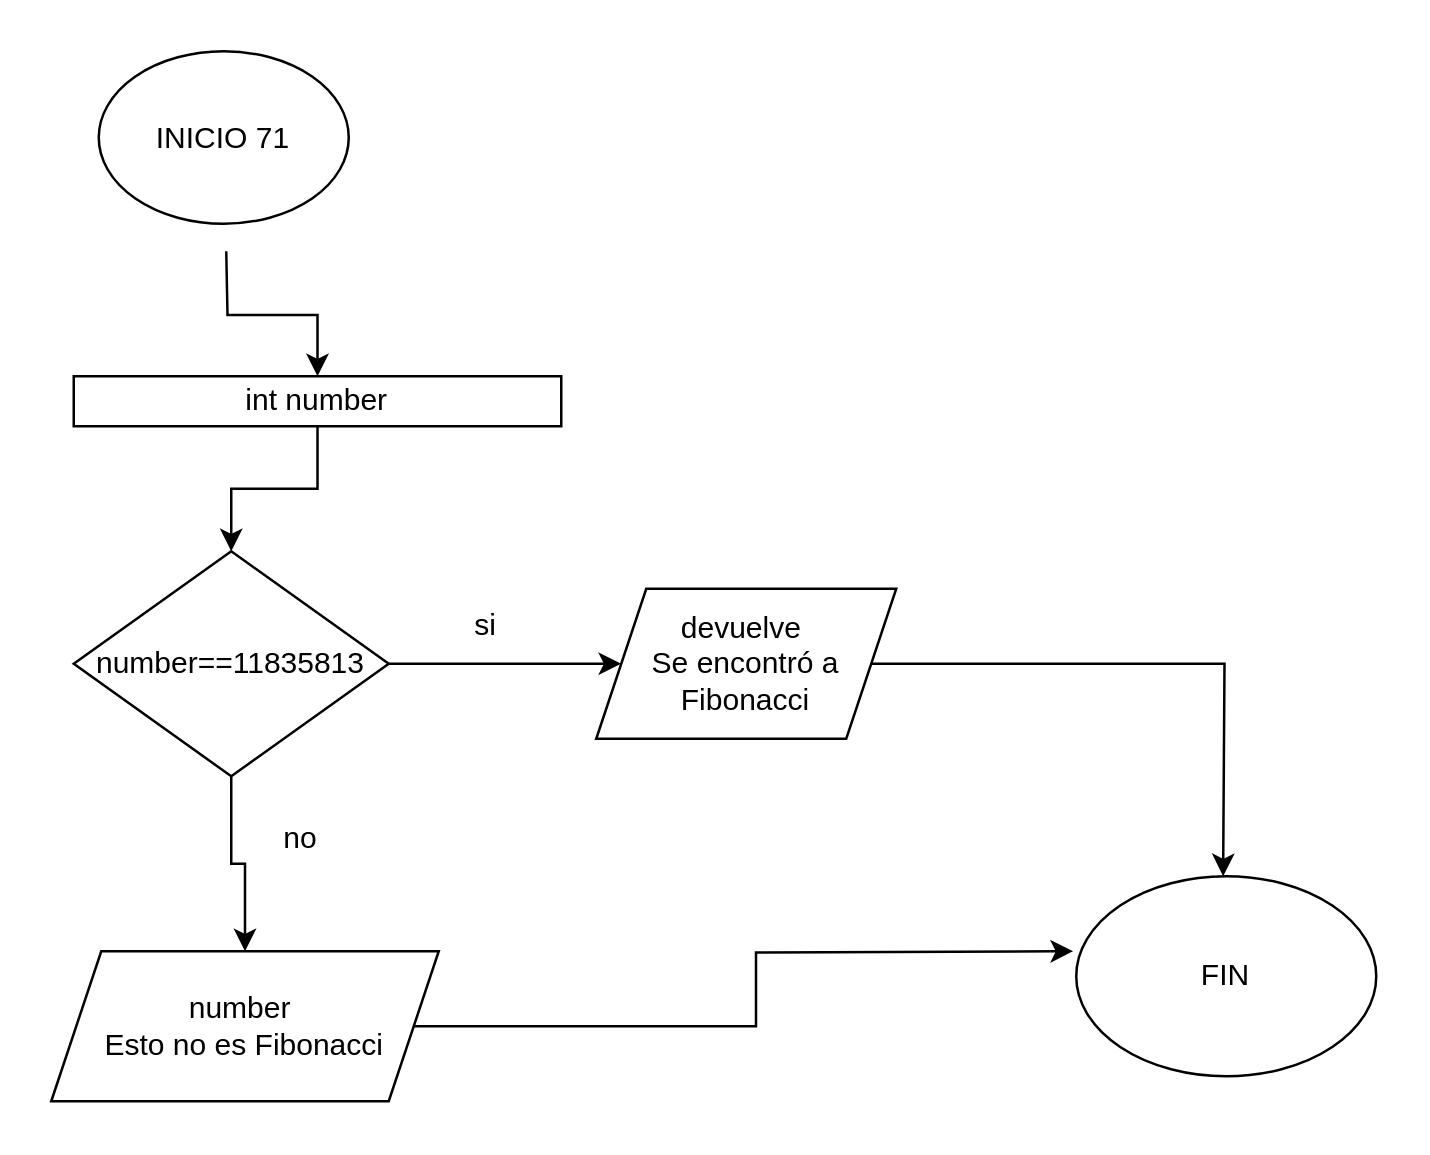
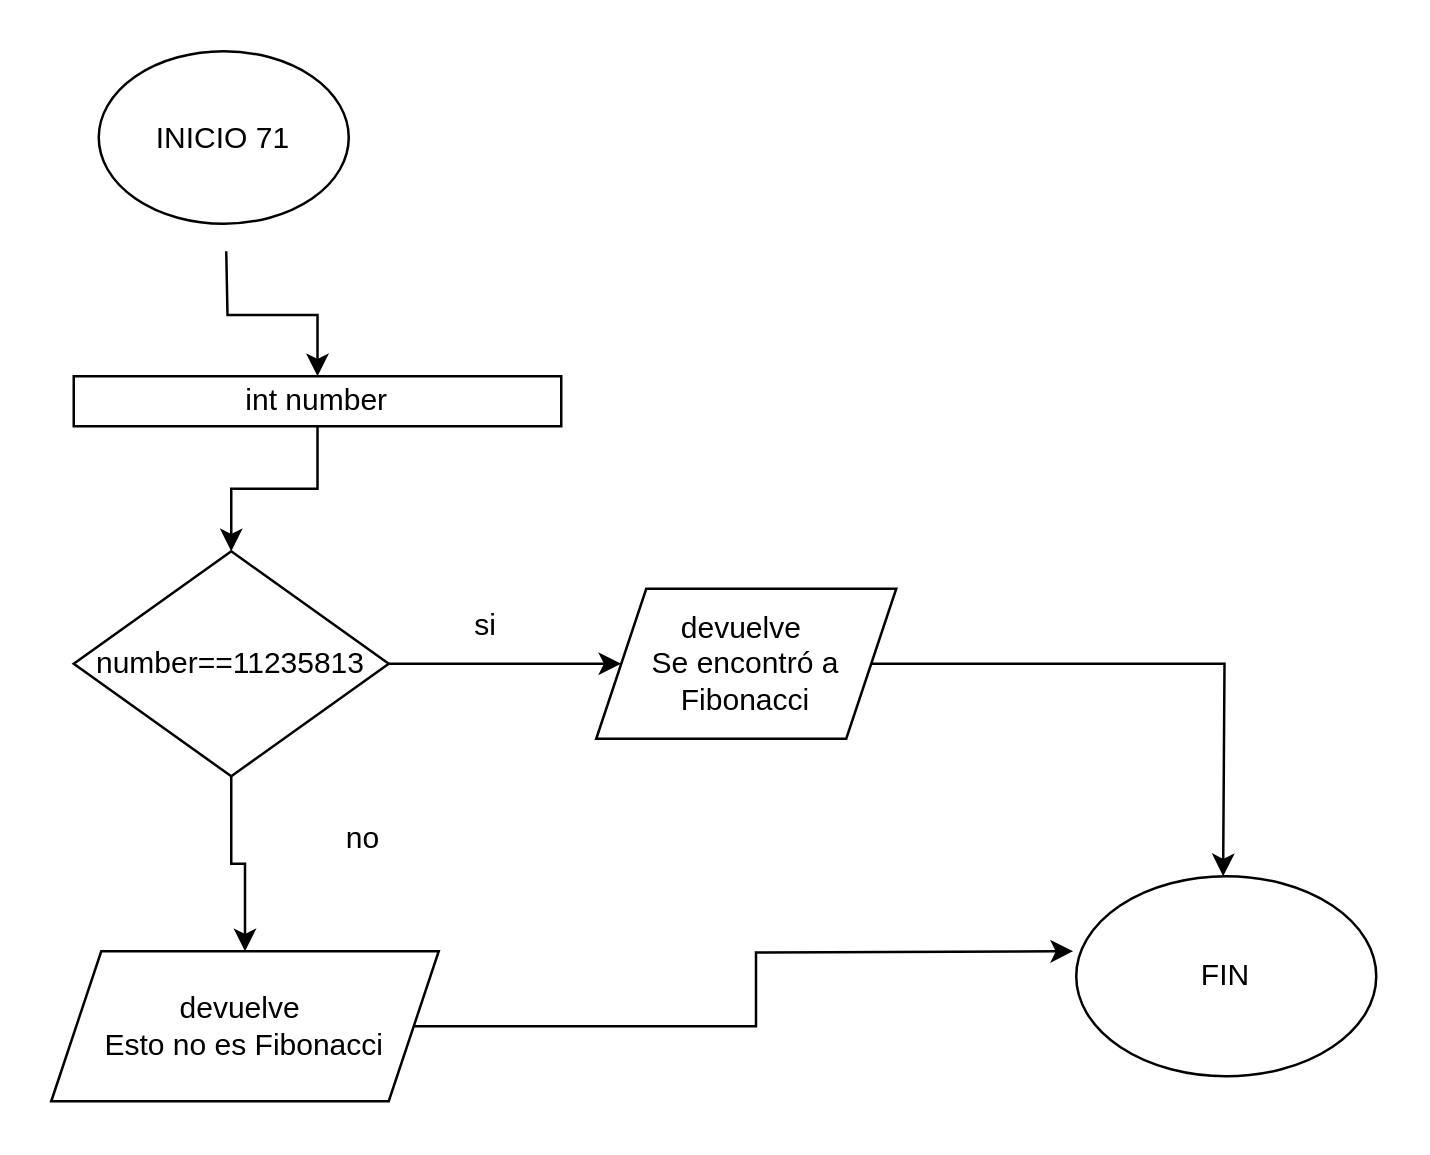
node "number==11835813": label "number==11835813" -> "number==11235813"
node "no": moved (301, 839) -> (364, 839)
node "number Esto no es Fibonacci": label "number Esto no es Fibonacci" -> "devuelve Esto no es Fibonacci"
